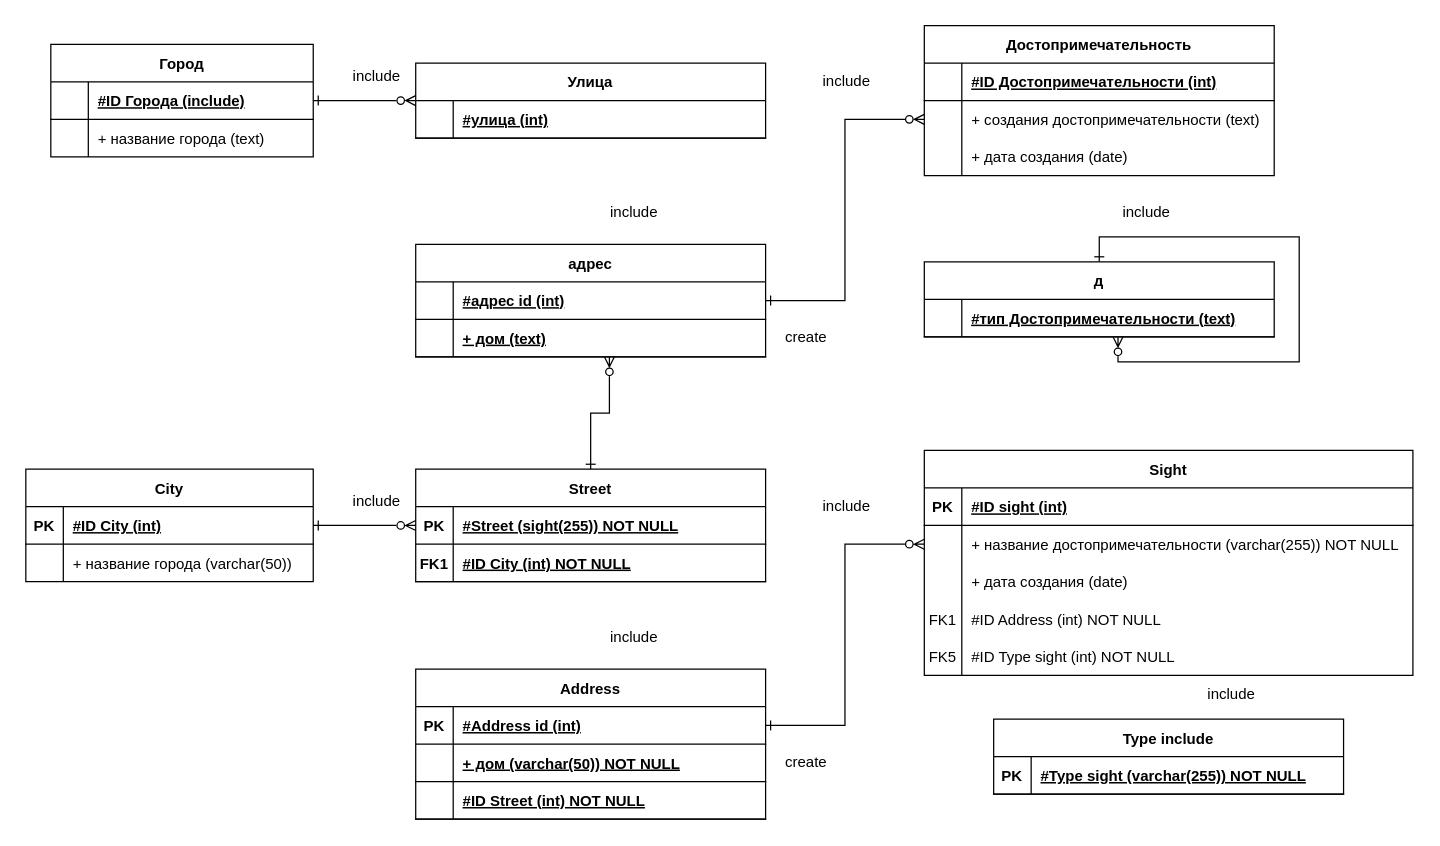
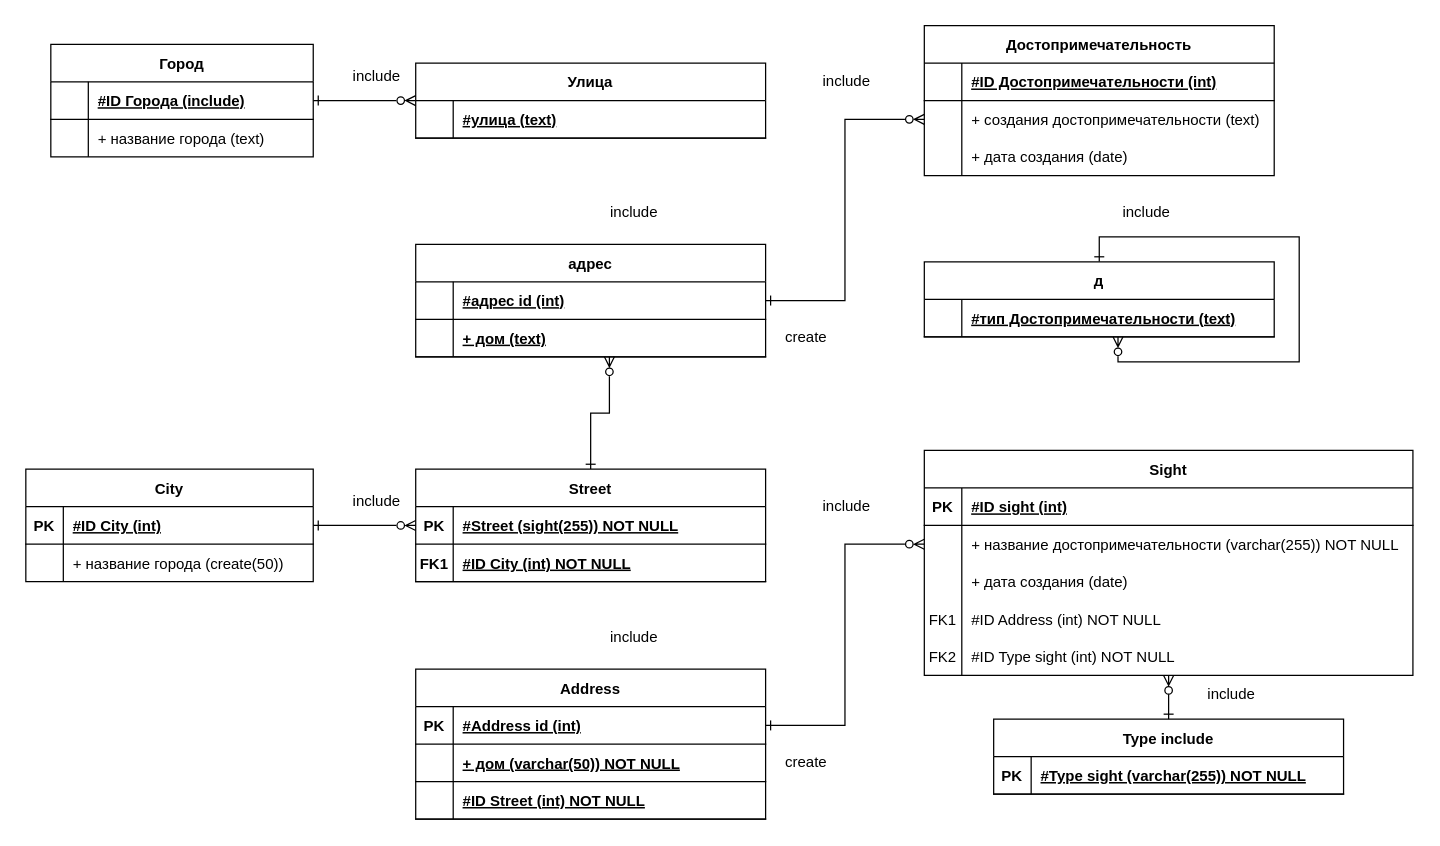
node "#улица (int)": label "#улица (int)" -> "#улица (text)"
node "+ название города (varchar(50))": label "+ название города (varchar(50))" -> "+ название города (create(50))"
node "FK5": label "FK5" -> "FK2"
edge "Sight" -- "Type include": added
